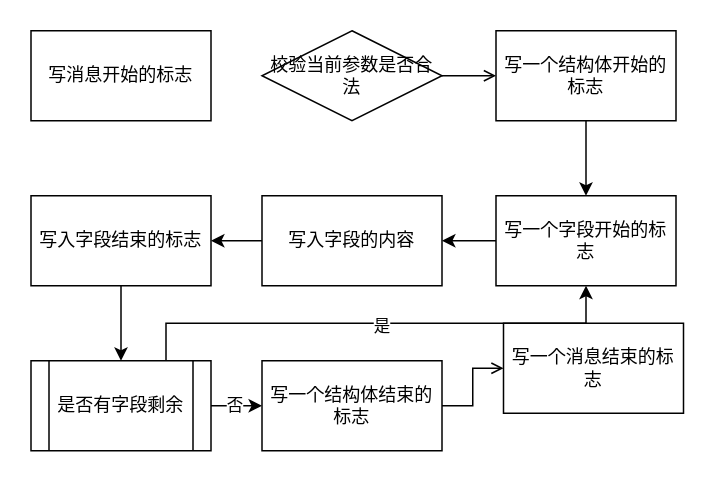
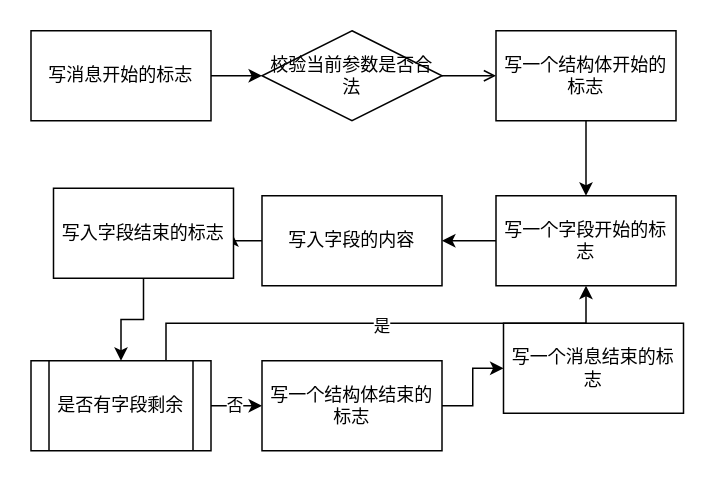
edge "写消息开始的标志" -> "校验当前参数是否合法": added
node "写入字段结束的标志": moved (121, 241) -> (143, 233)
edge "写一个结构体结束的标志" -> "写一个消息结束的标志": arrowhead open -> classic
